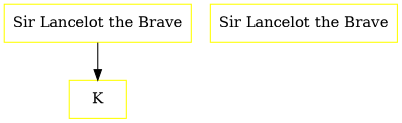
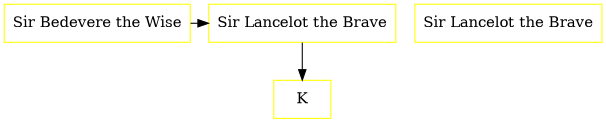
node "Sir Bedevere the Wise": added
